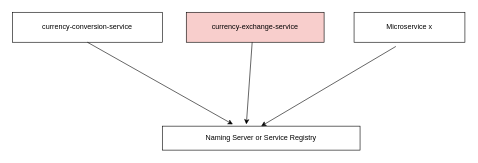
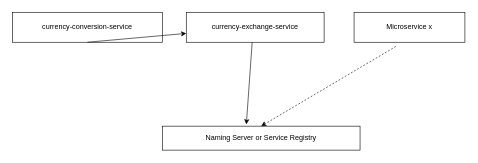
node "currency-exchange-service": fillcolor #f8cecc -> #ffffff
edge "currency-conversion-service" -> "Naming Server or Service Registry": now "currency-conversion-service" -> "currency-exchange-service"
edge "Microservice x" -> "Naming Server or Service Registry": style solid -> dashed
